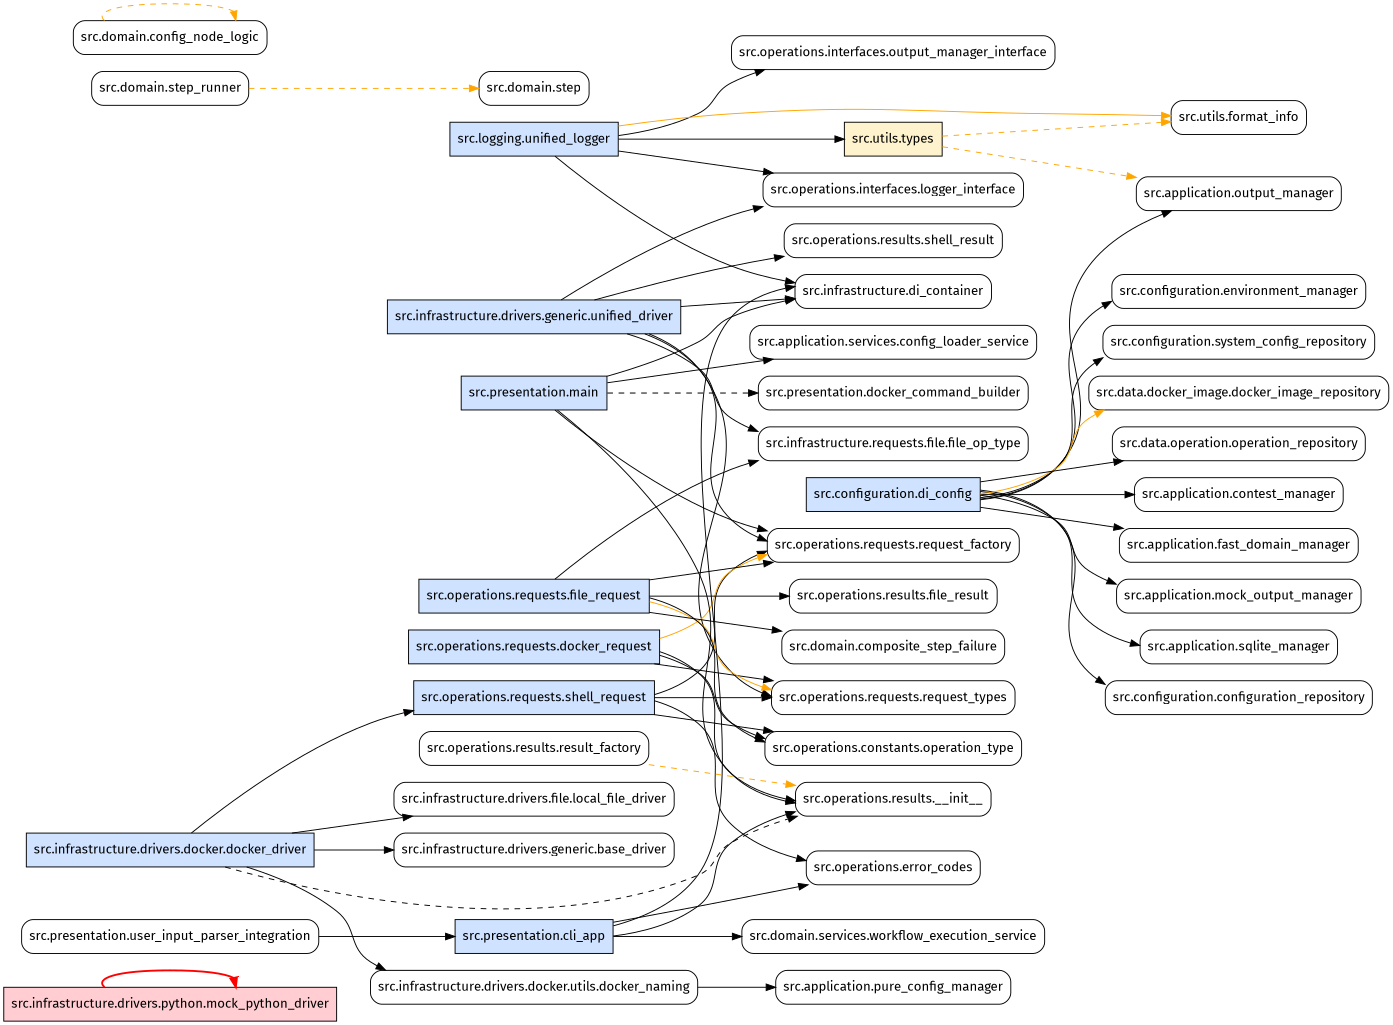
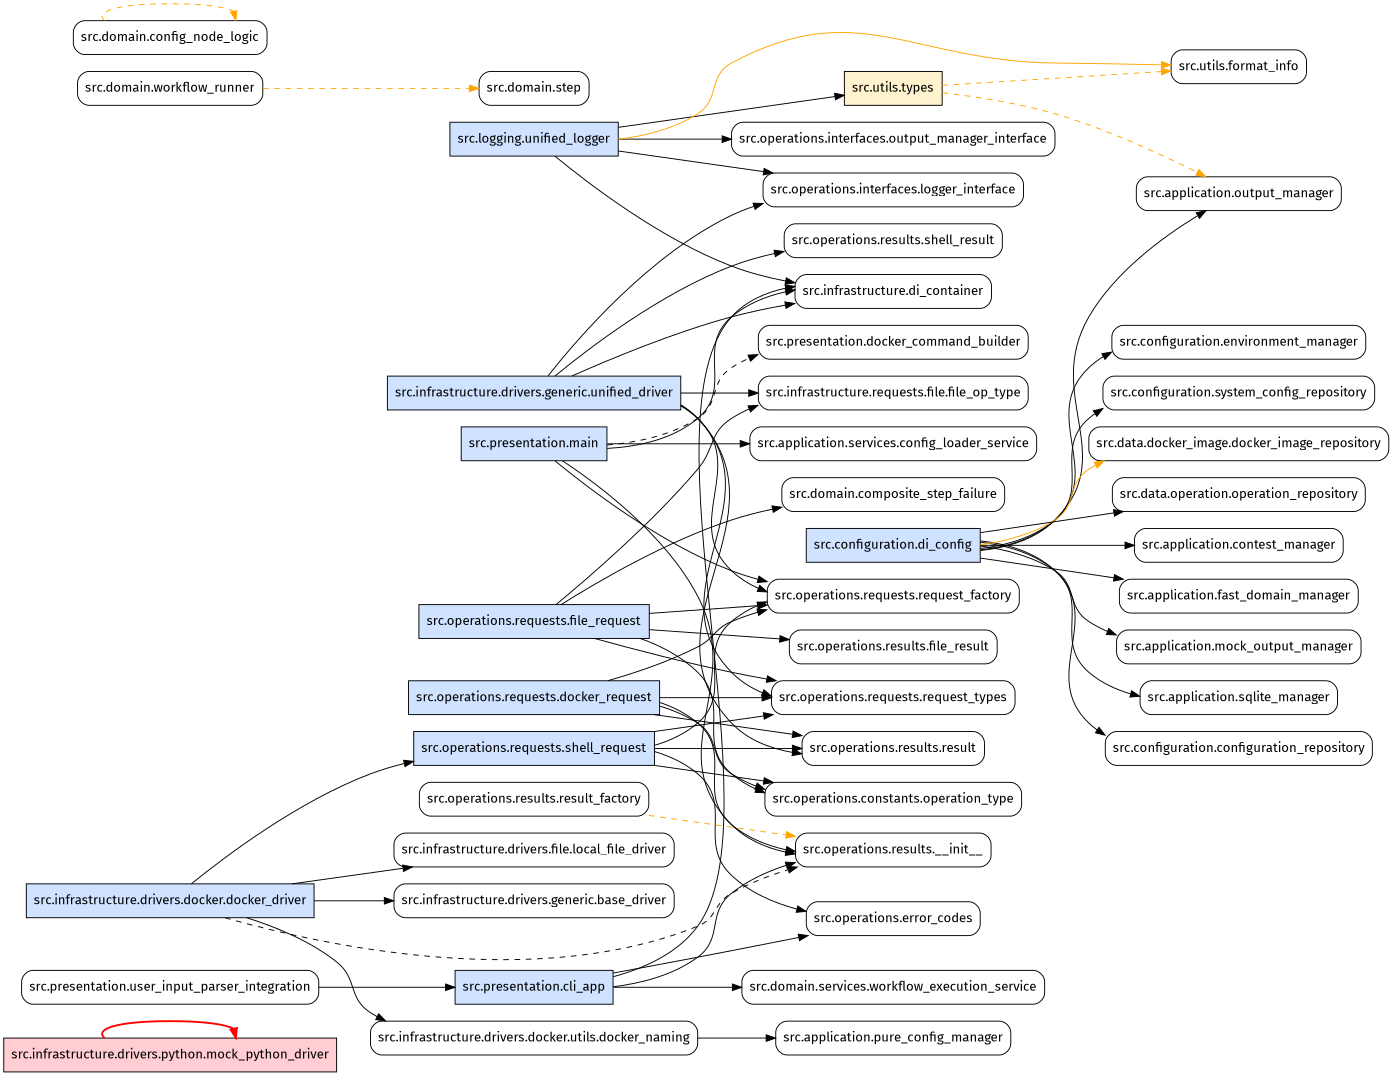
node "src.domain.step_runner": label "src.domain.step_runner" -> "src.domain.workflow_runner"
edge "src.operations.requests.docker_request" -> "src.operations.requests.request_factory": color orange -> black
edge "src.operations.requests.file_request" -> "src.operations.requests.request_types": color orange -> black
node "src.operations.results.result": added
